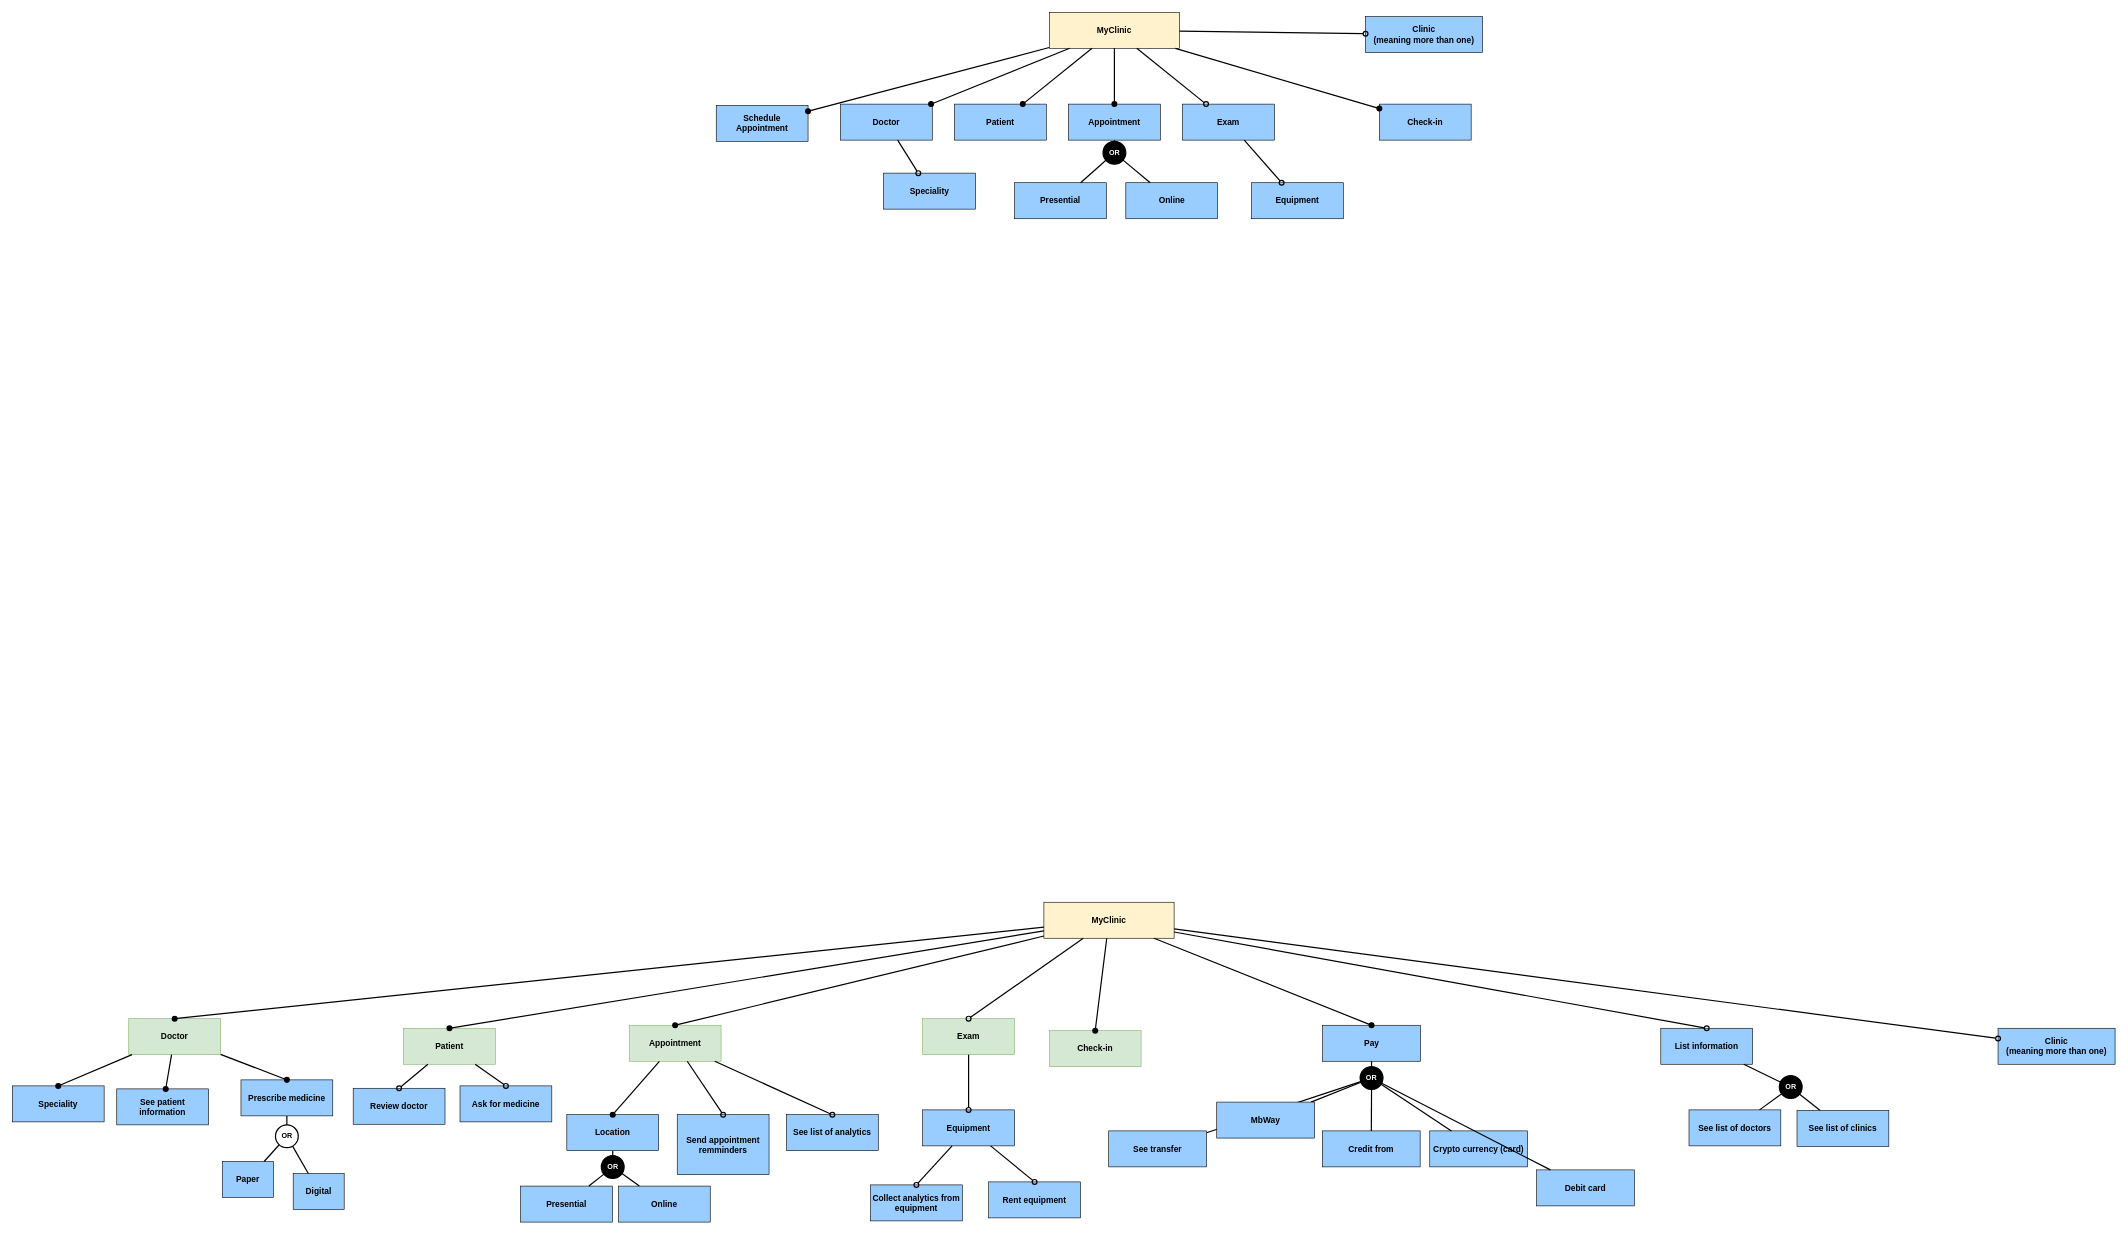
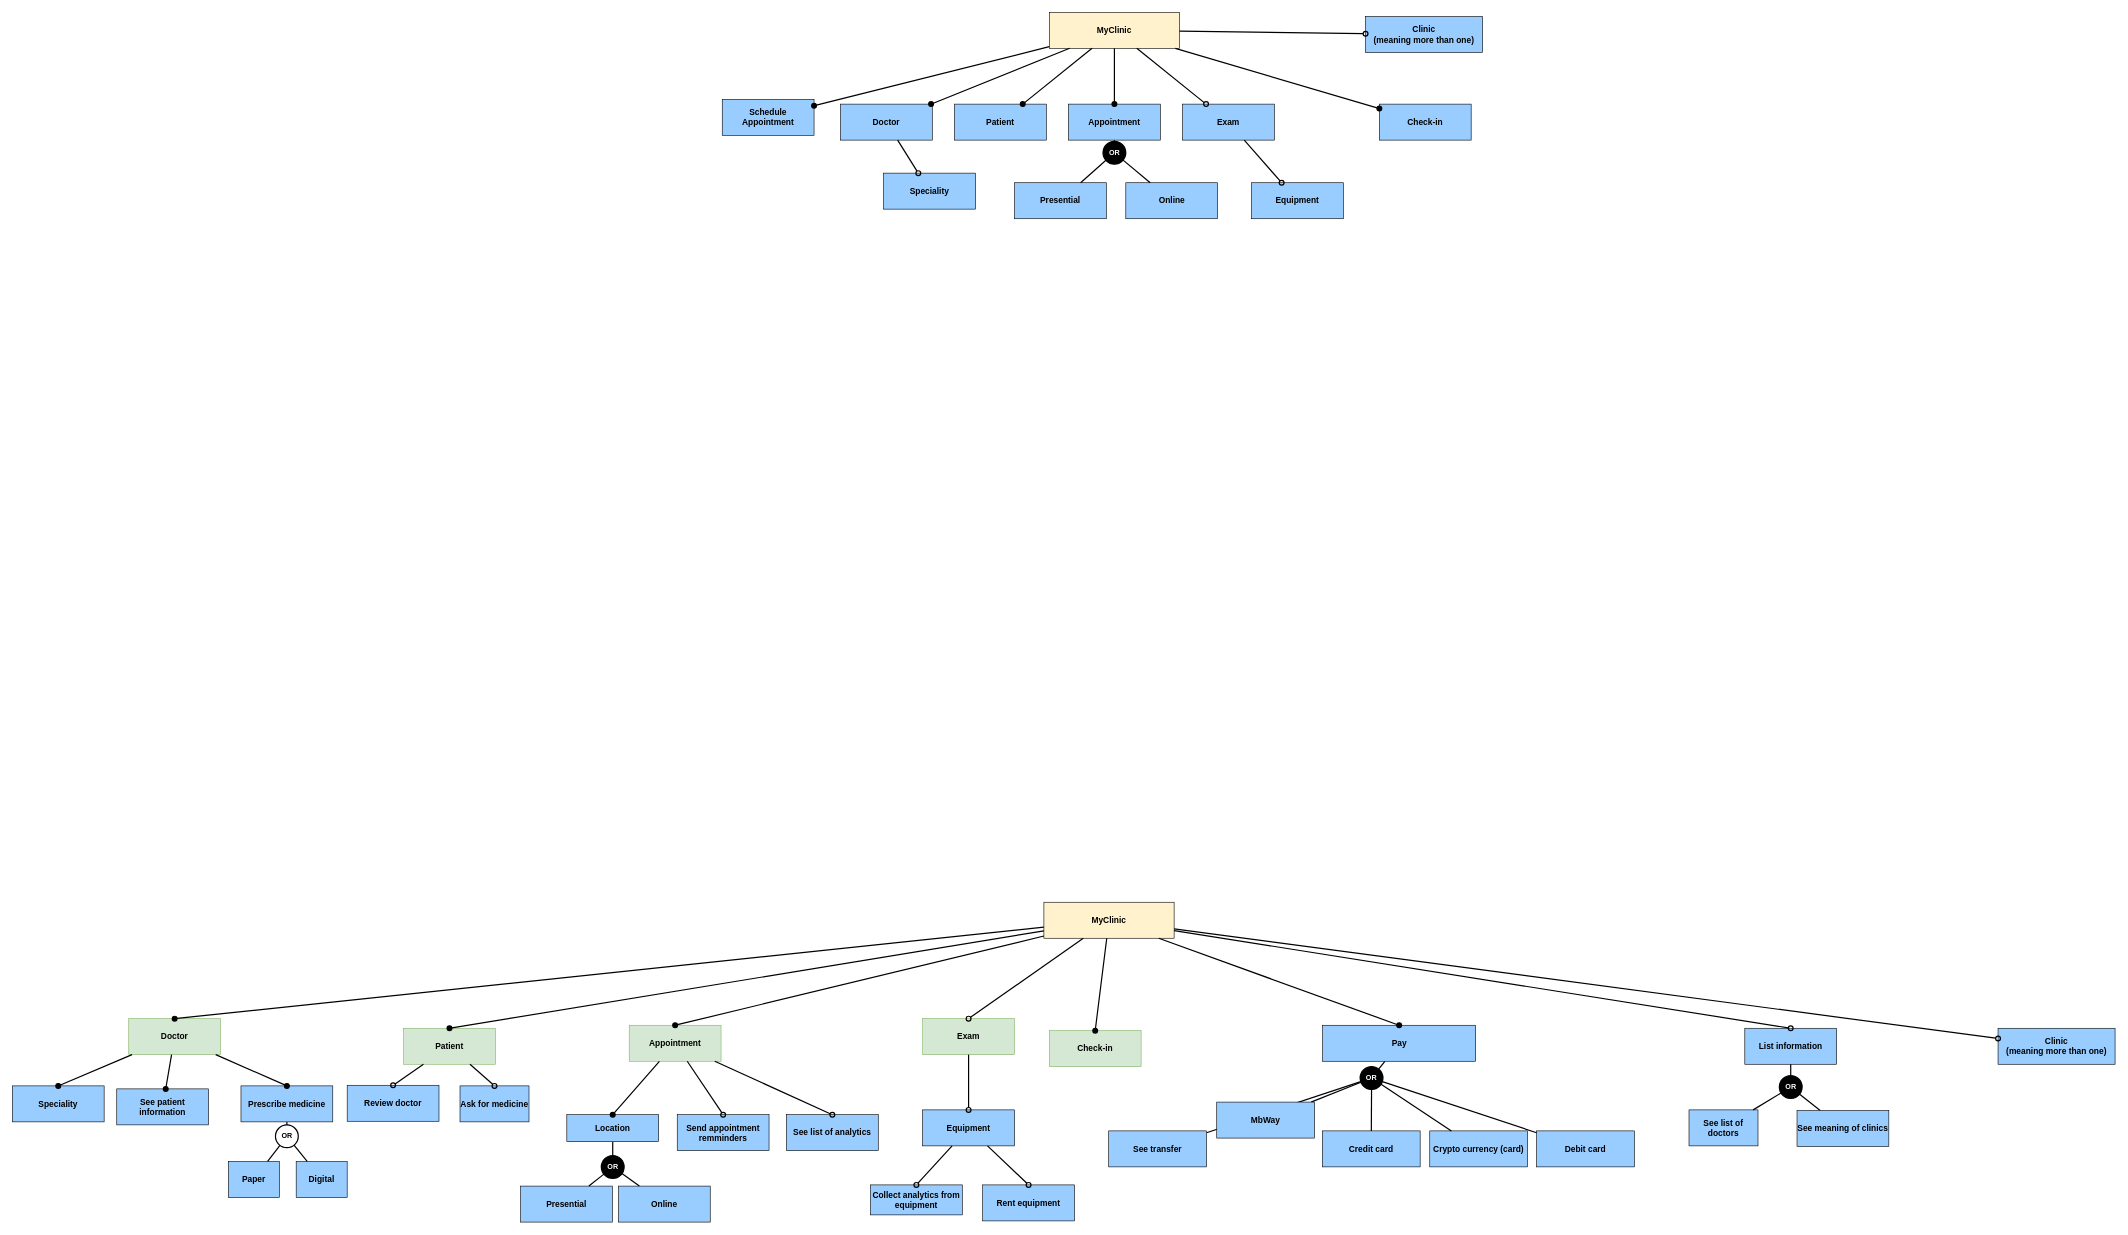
node "Schedule Appointment": moved (762, 123) -> (768, 117)
node "Pay": size 98x36 -> 153x36
node "List information": moved (1706, 1046) -> (1790, 1046)
node "Prescribe medicine": moved (287, 1098) -> (287, 1104)
node "Ask for medicine": size 92x36 -> 69x36
node "Review doctor": moved (399, 1106) -> (393, 1103)
node "See list of doctors": size 92x36 -> 69x36
node "See list of clinics": label "See list of clinics" -> "See meaning of clinics"
node "Location": size 92x36 -> 92x27
node "Send appointment remminders": size 92x60 -> 92x36
node "Credit from": label "Credit from" -> "Credit card"
node "Paper": moved (248, 1179) -> (254, 1179)
node "Debit card": moved (1585, 1188) -> (1585, 1149)
node "Digital": moved (319, 1191) -> (322, 1179)
node "Rent equipment": moved (1034, 1200) -> (1028, 1203)
node "Collect analytics from equipment": size 92x36 -> 92x30
